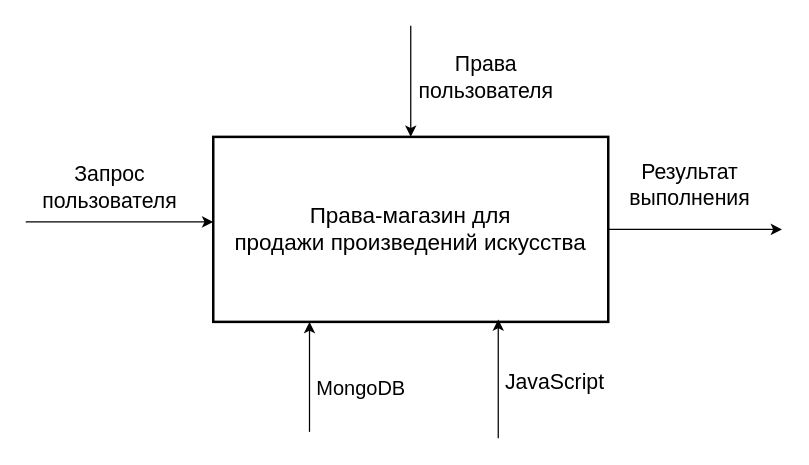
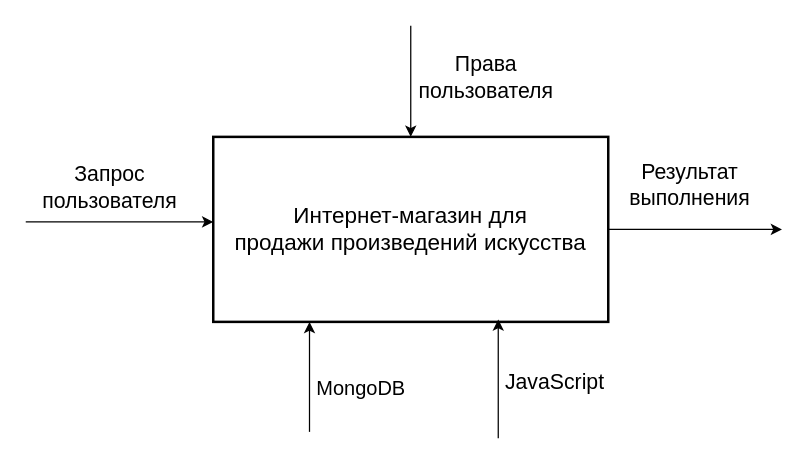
node "Права-магазин дляпродажи произведений искусства": label "Права-магазин дляпродажи произведений искусства" -> "Интернет-магазин дляпродажи произведений искусства"
